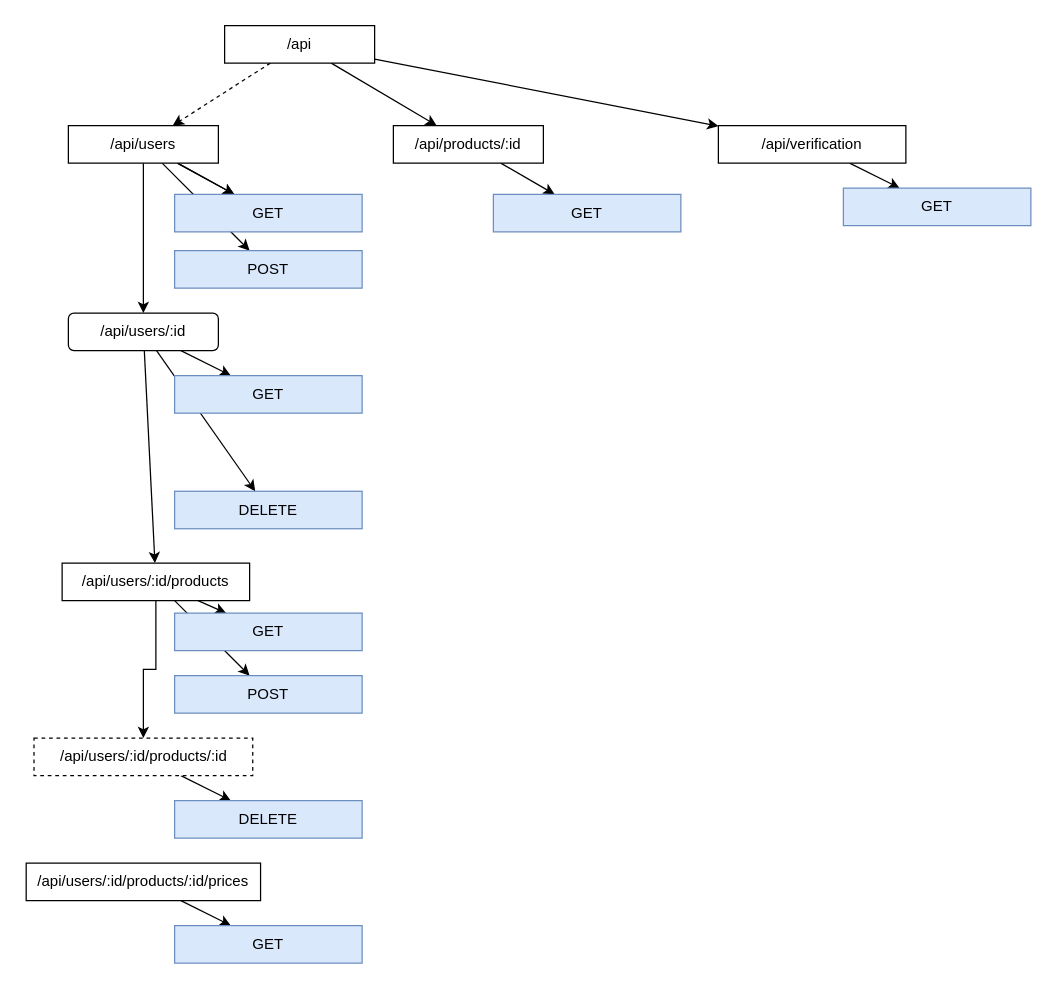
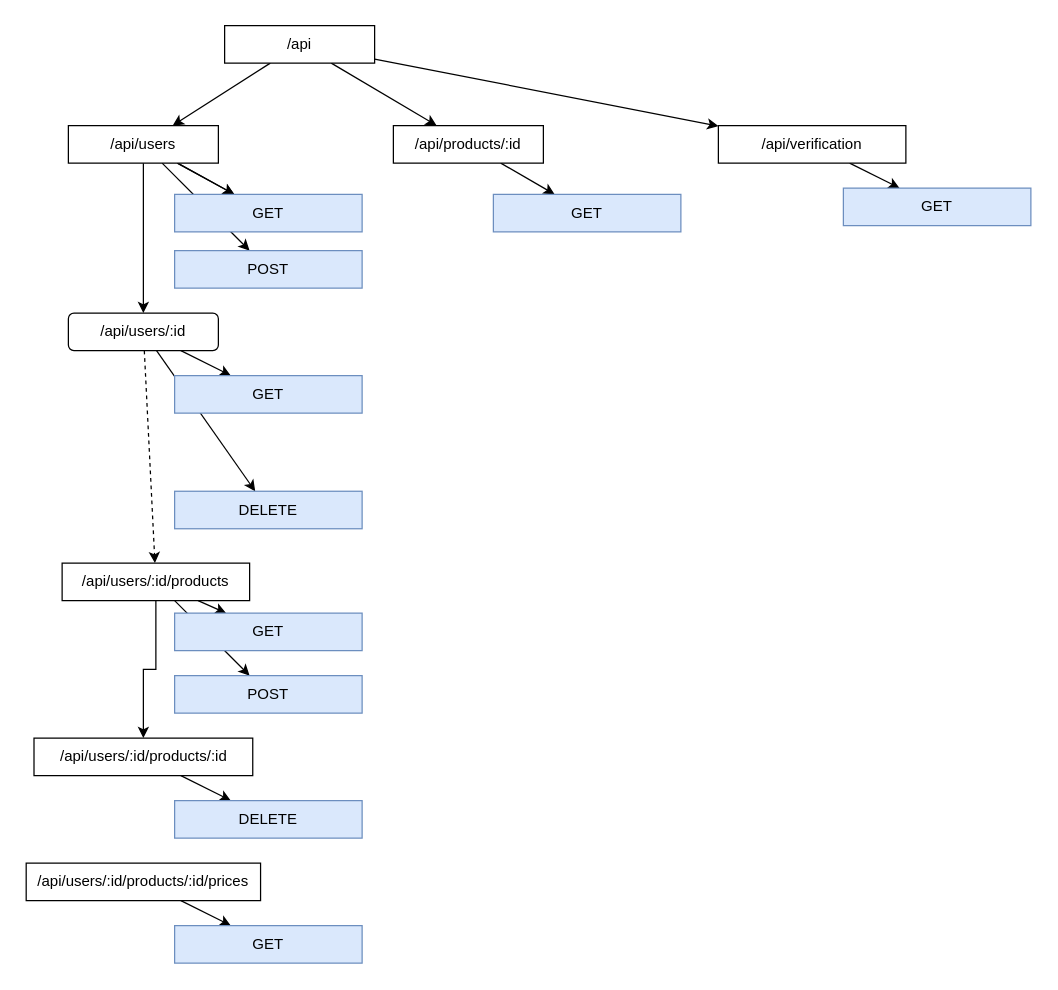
edge "/api" -> "/api/users": style dashed -> solid
edge "/api/users/:id" -> "/api/users/:id/products": style solid -> dashed
node "/api/users/:id/products/:id": style dashed -> solid
